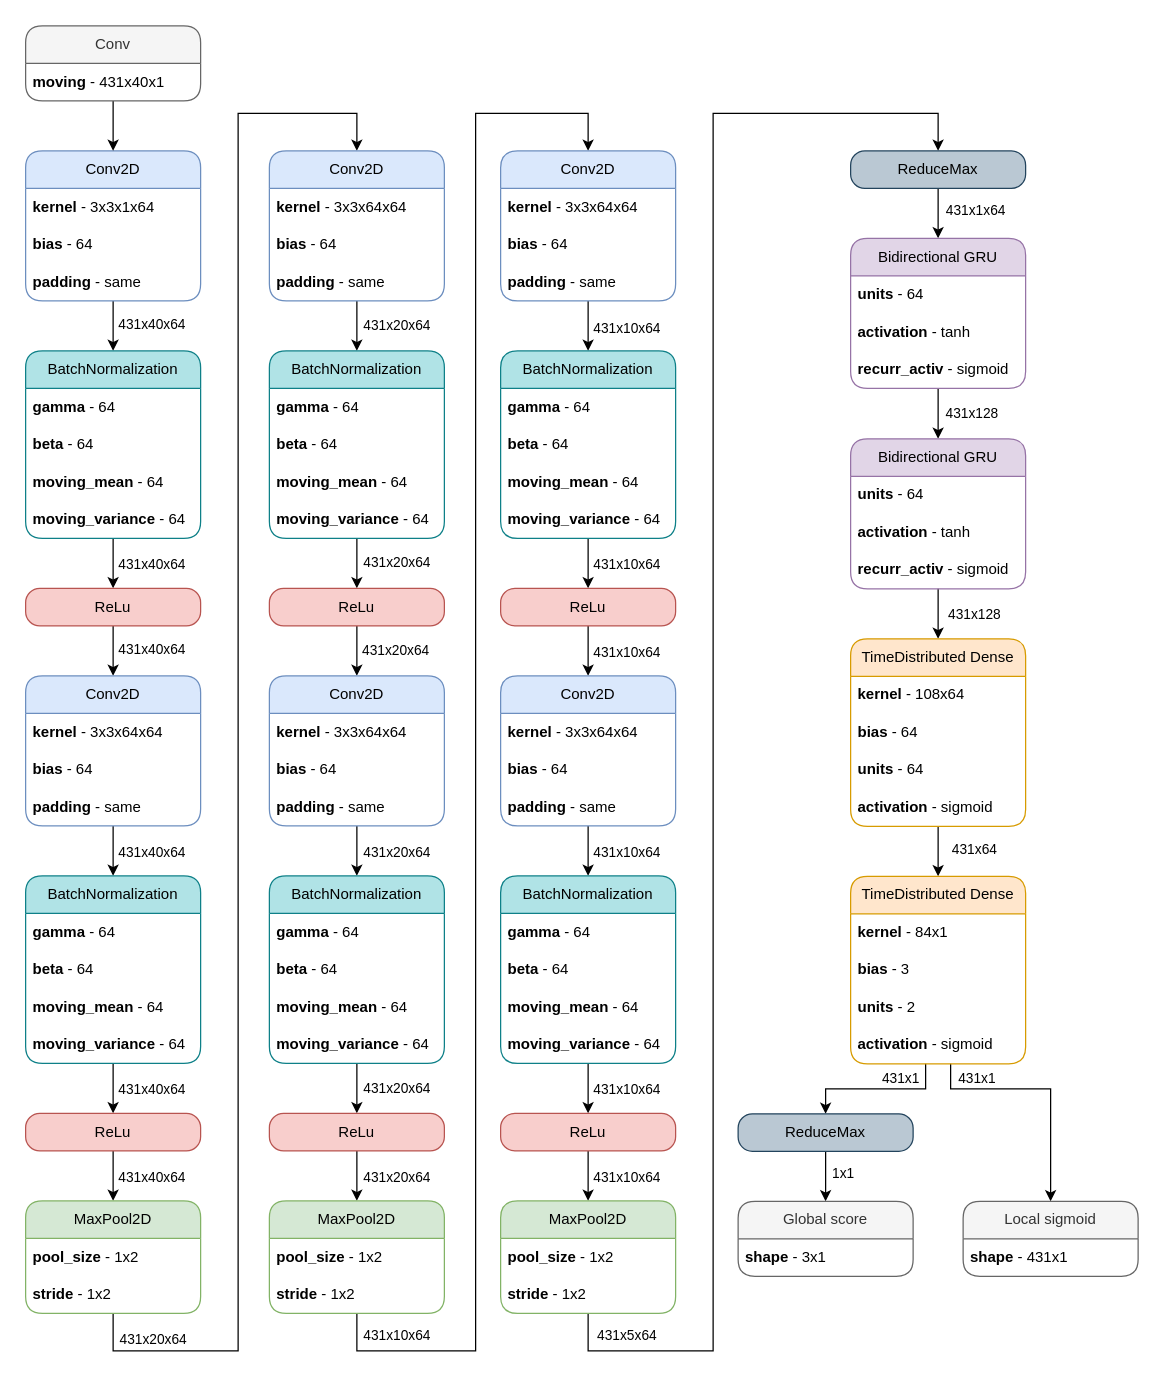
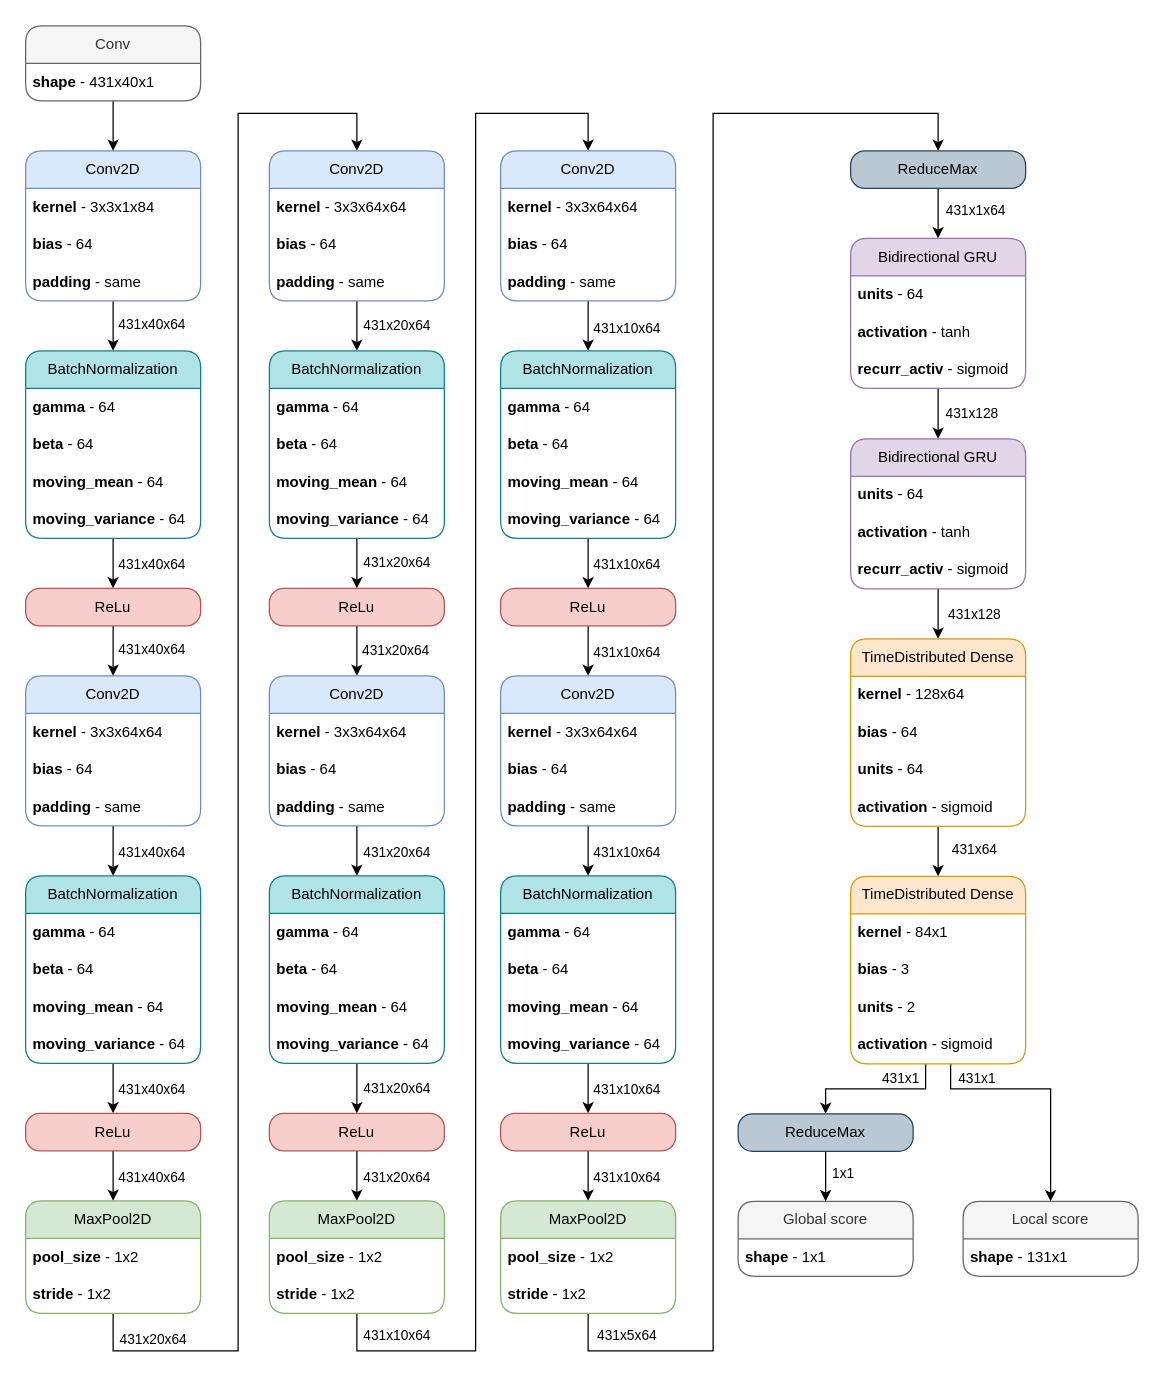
node "moving - 431x40x1": label "moving - 431x40x1" -> "shape - 431x40x1"
node "kernel - 3x3x1x64": label "kernel - 3x3x1x64" -> "kernel - 3x3x1x84"
node "kernel - 108x64": label "kernel - 108x64" -> "kernel - 128x64"
node "Local sigmoid": label "Local sigmoid" -> "Local score"
node "shape - 3x1": label "shape - 3x1" -> "shape - 1x1"
node "shape - 431x1": label "shape - 431x1" -> "shape - 131x1"
